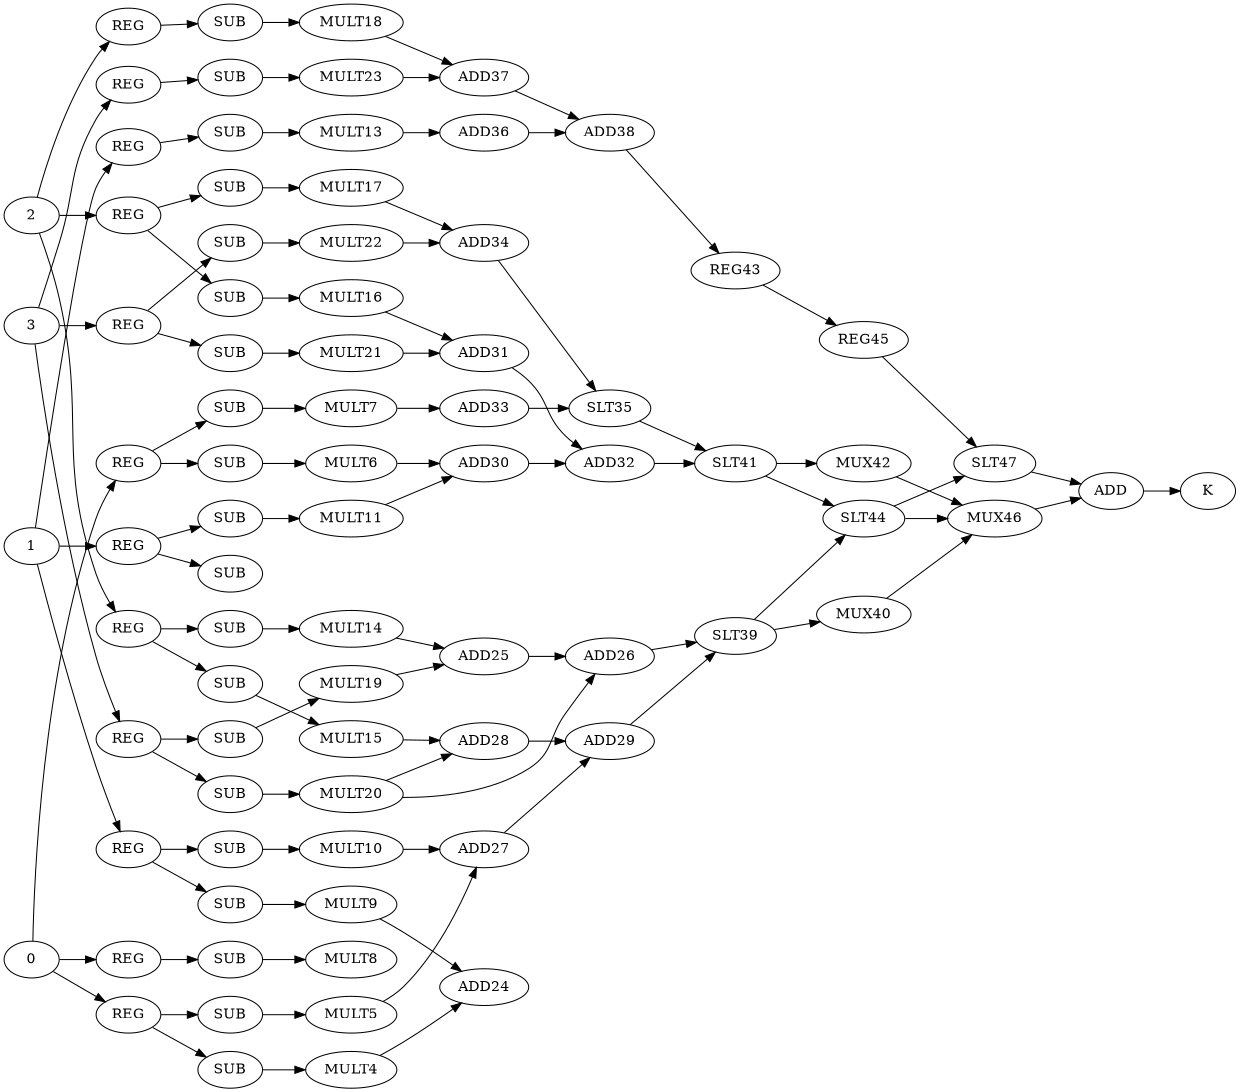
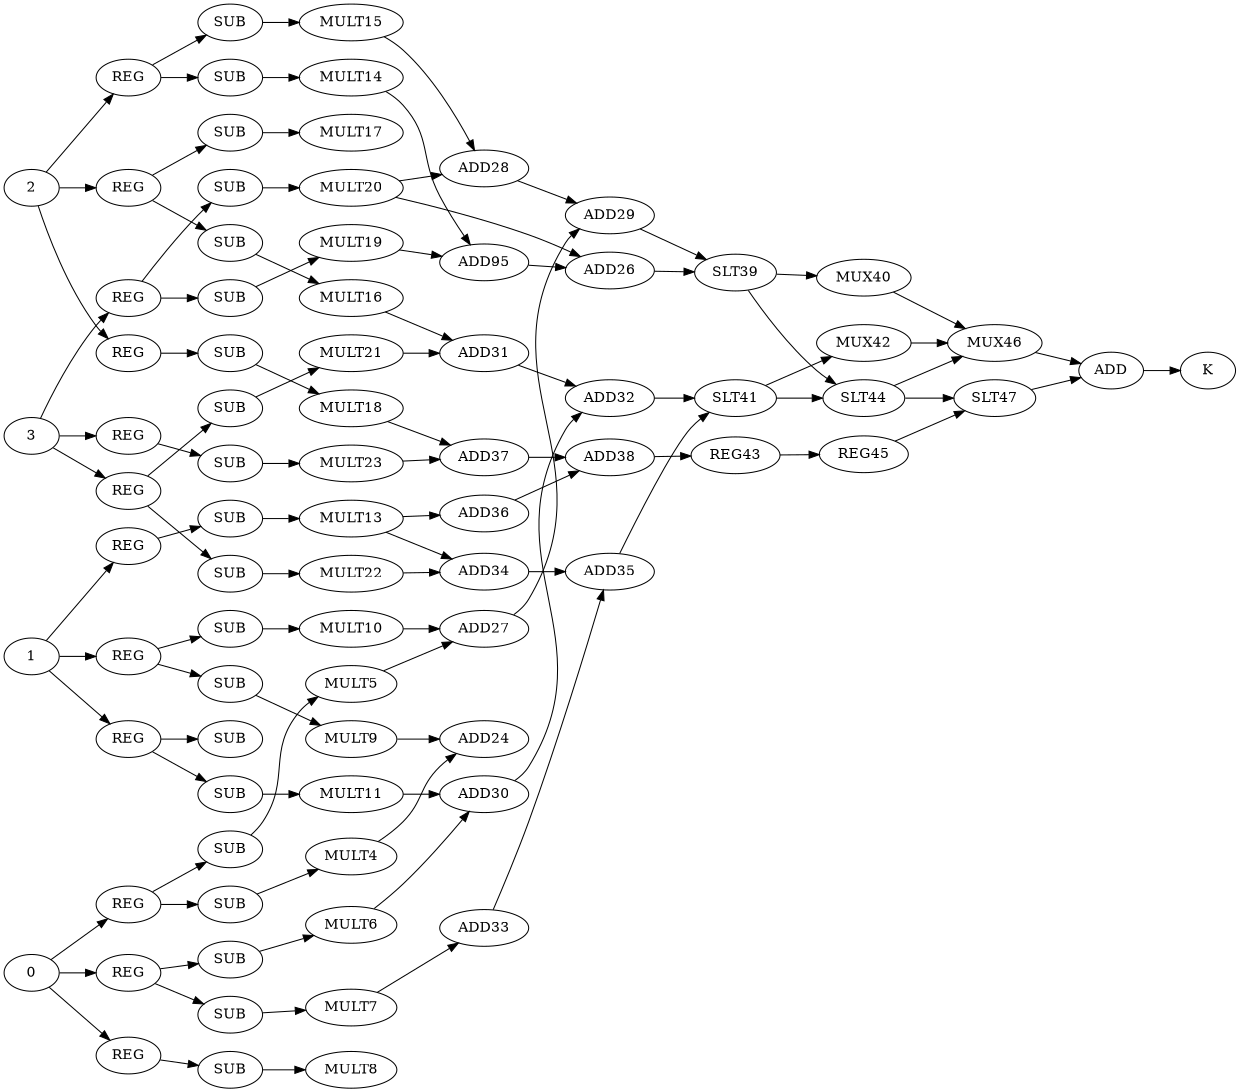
edge "MULT17" -> "ADD34": now "MULT13" -> "ADD34"
node "SLT35": label "SLT35" -> "ADD35"
node "ADD25": label "ADD25" -> "ADD95"
